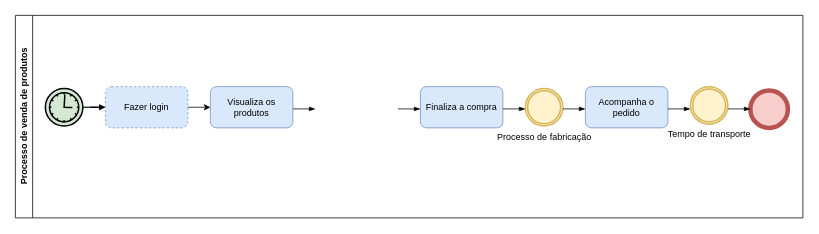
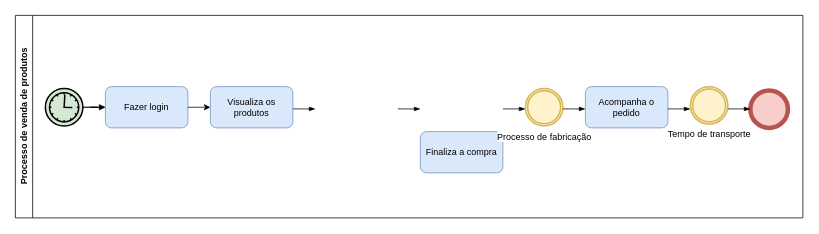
node "Fazer login": style dashed -> solid
node "Finaliza a compra": moved (462, 107) -> (462, 152)
